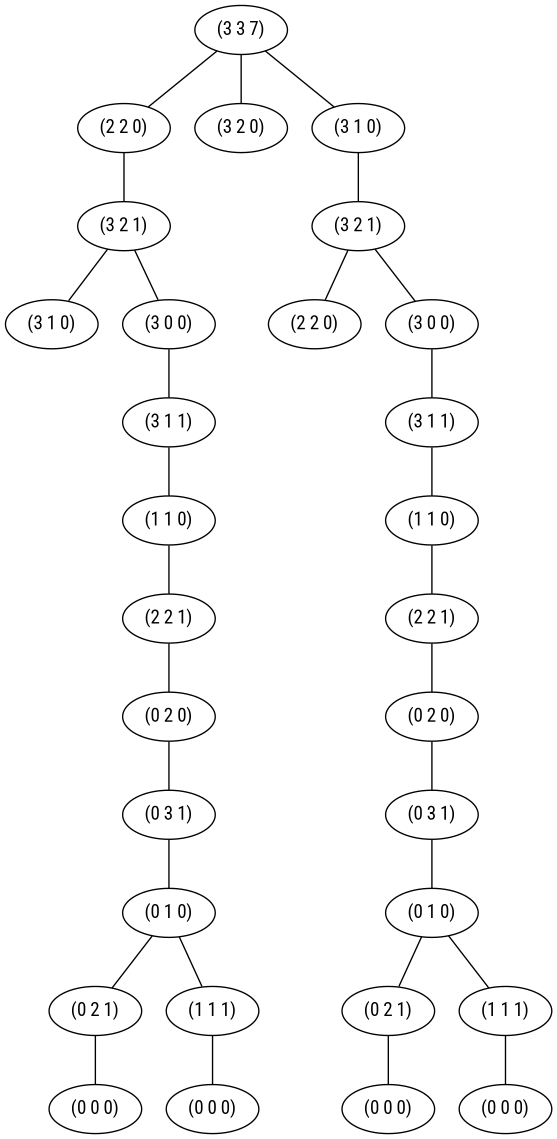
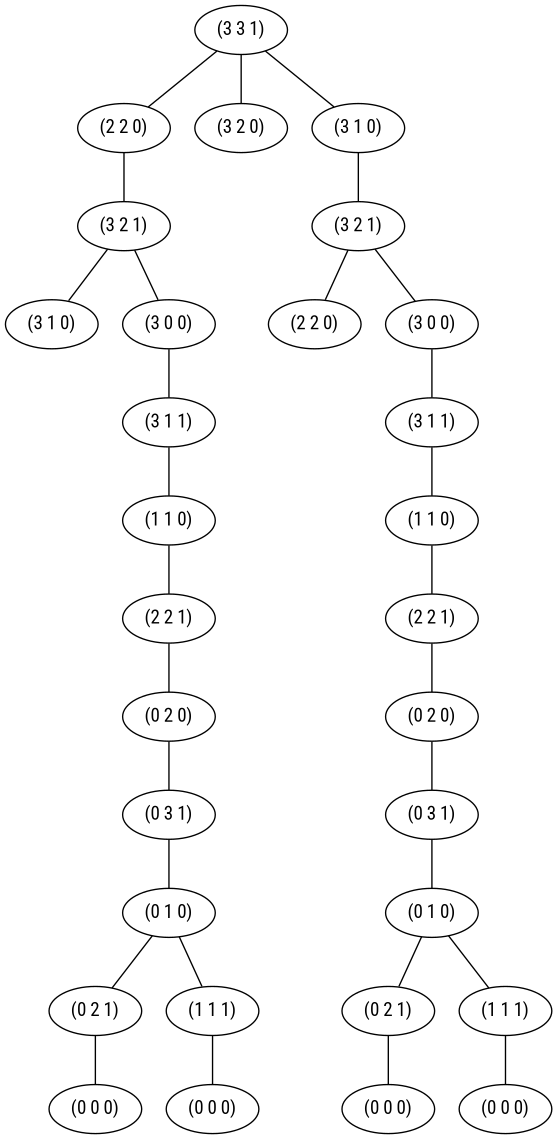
node "(3 3 7)": label "(3 3 7)" -> "(3 3 1)"
